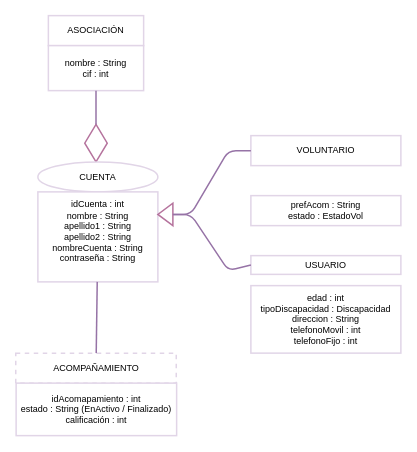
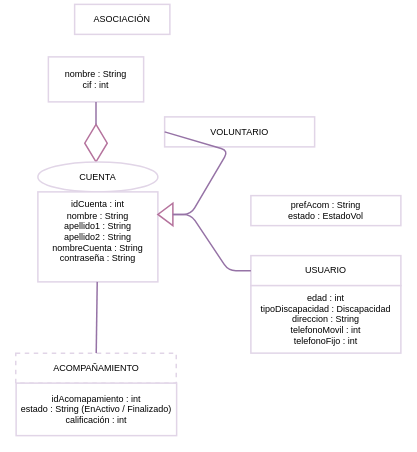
node "ASOCIACIÓN": moved (96, 30) -> (122, 19)
node "nombre : String cif : int": moved (96, 68) -> (96, 79)
node "VOLUNTARIO": moved (326, 150) -> (240, 132)
node "USUARIO": size 150x19 -> 150x30
